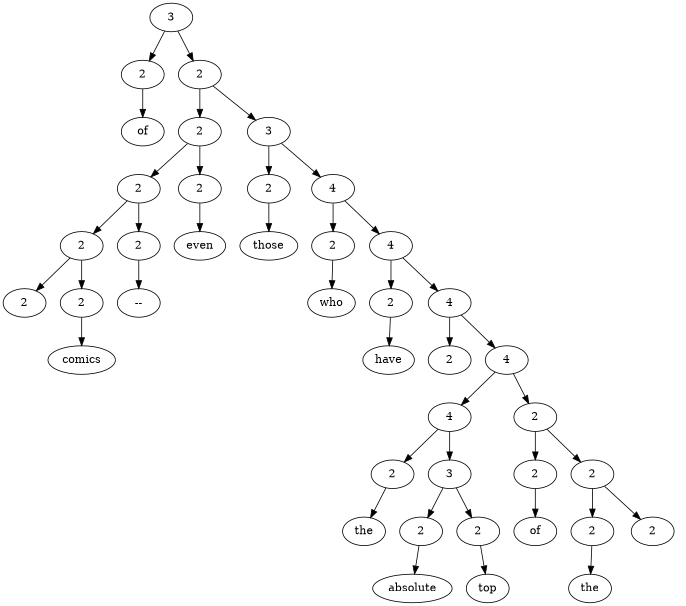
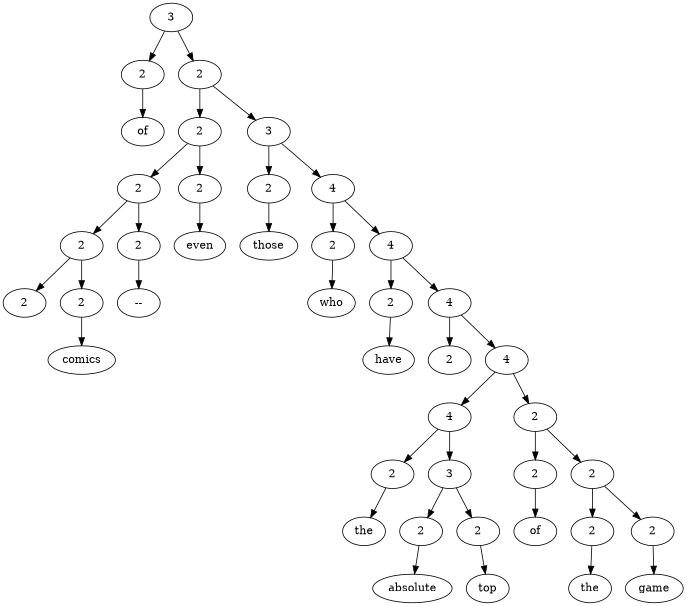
node "game": added
